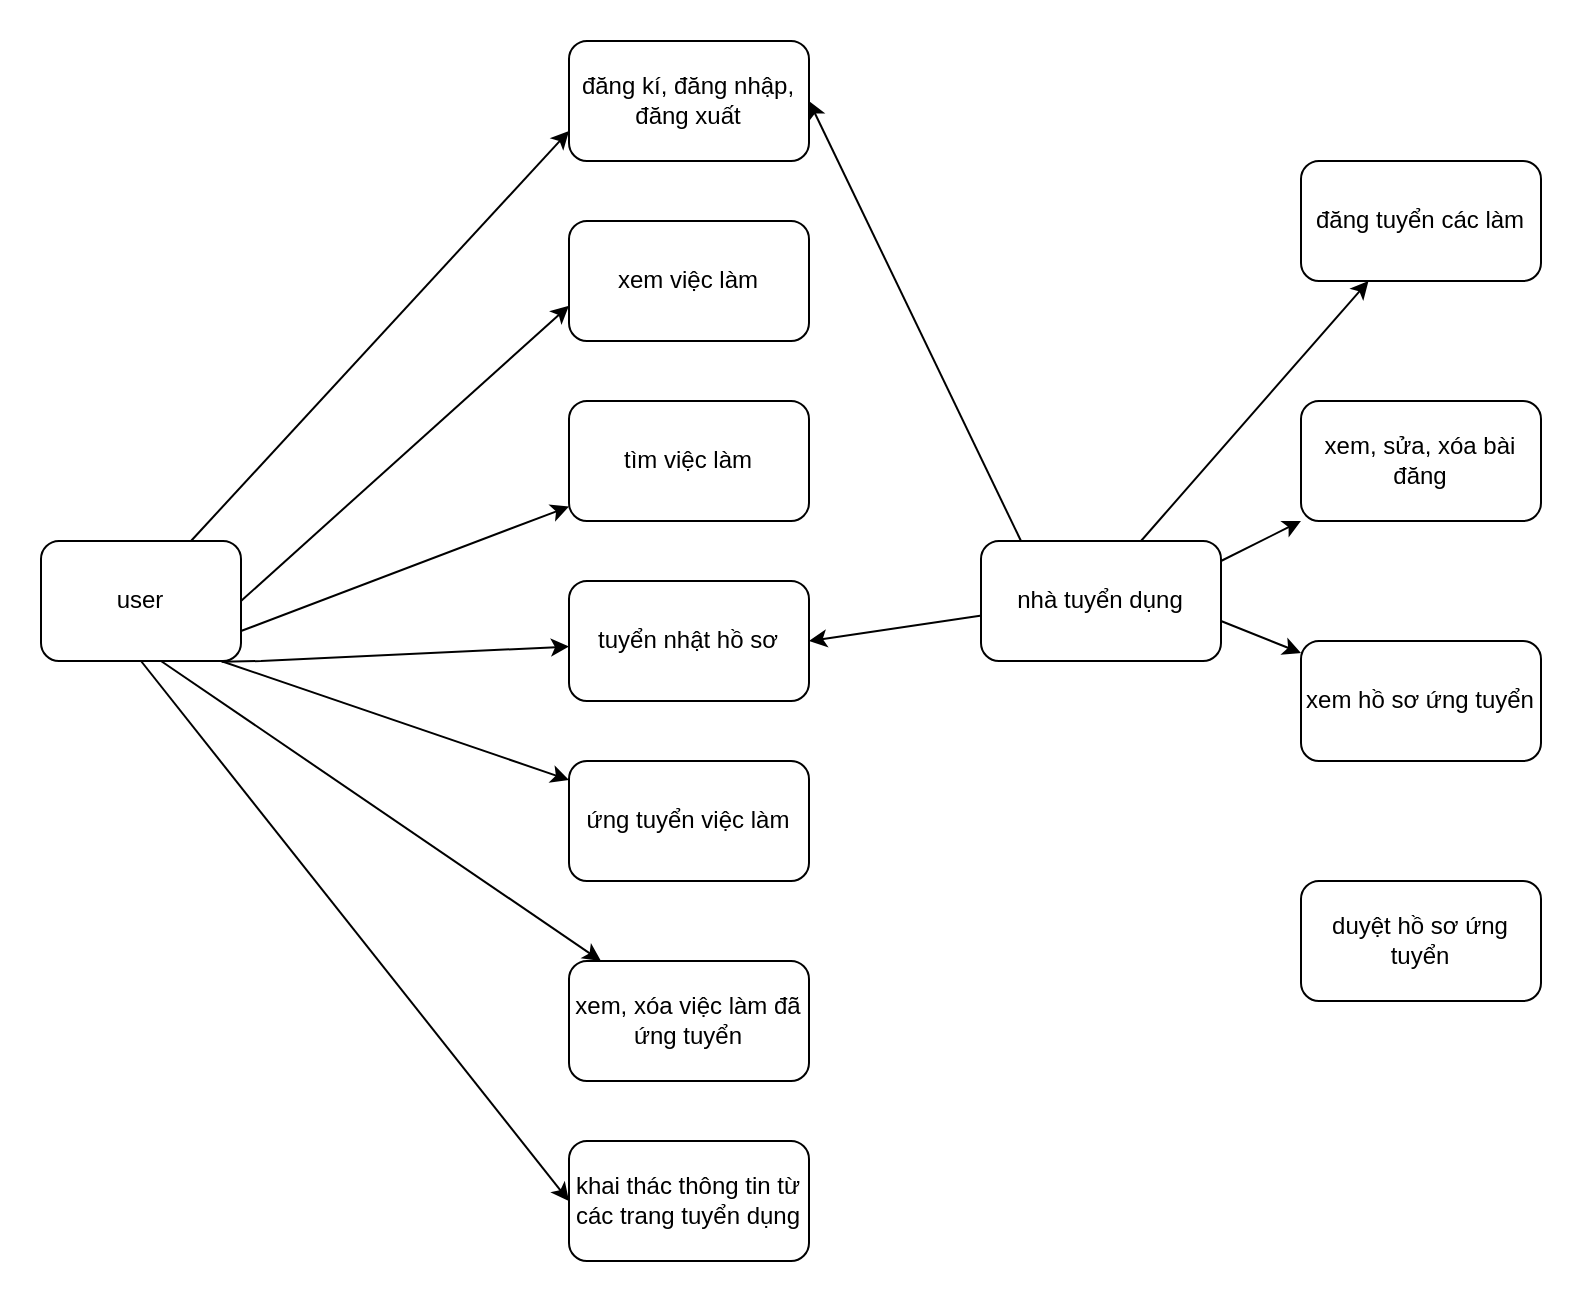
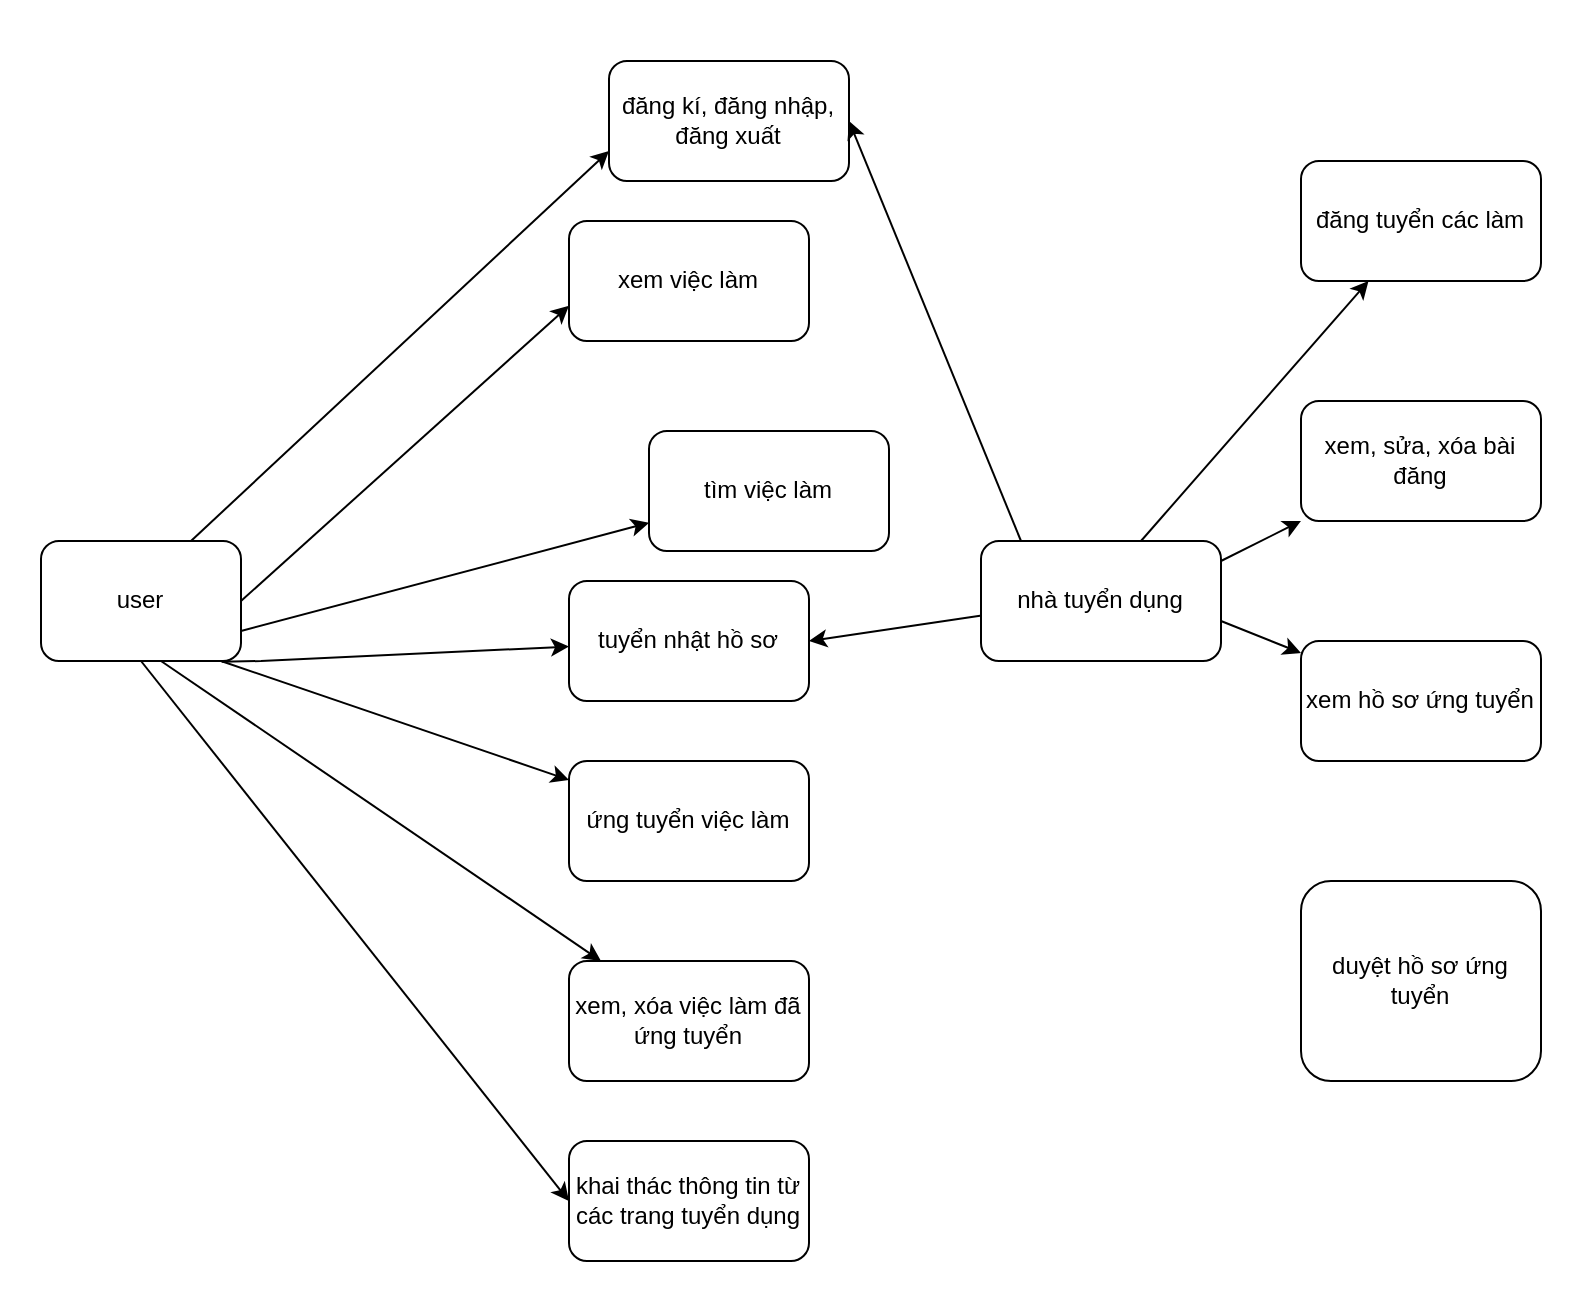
node "đăng kí, đăng nhập, đăng xuất": moved (689, 101) -> (729, 121)
node "tìm việc làm": moved (689, 461) -> (769, 491)
node "duyệt hồ sơ ứng tuyển": size 240x120 -> 240x200
